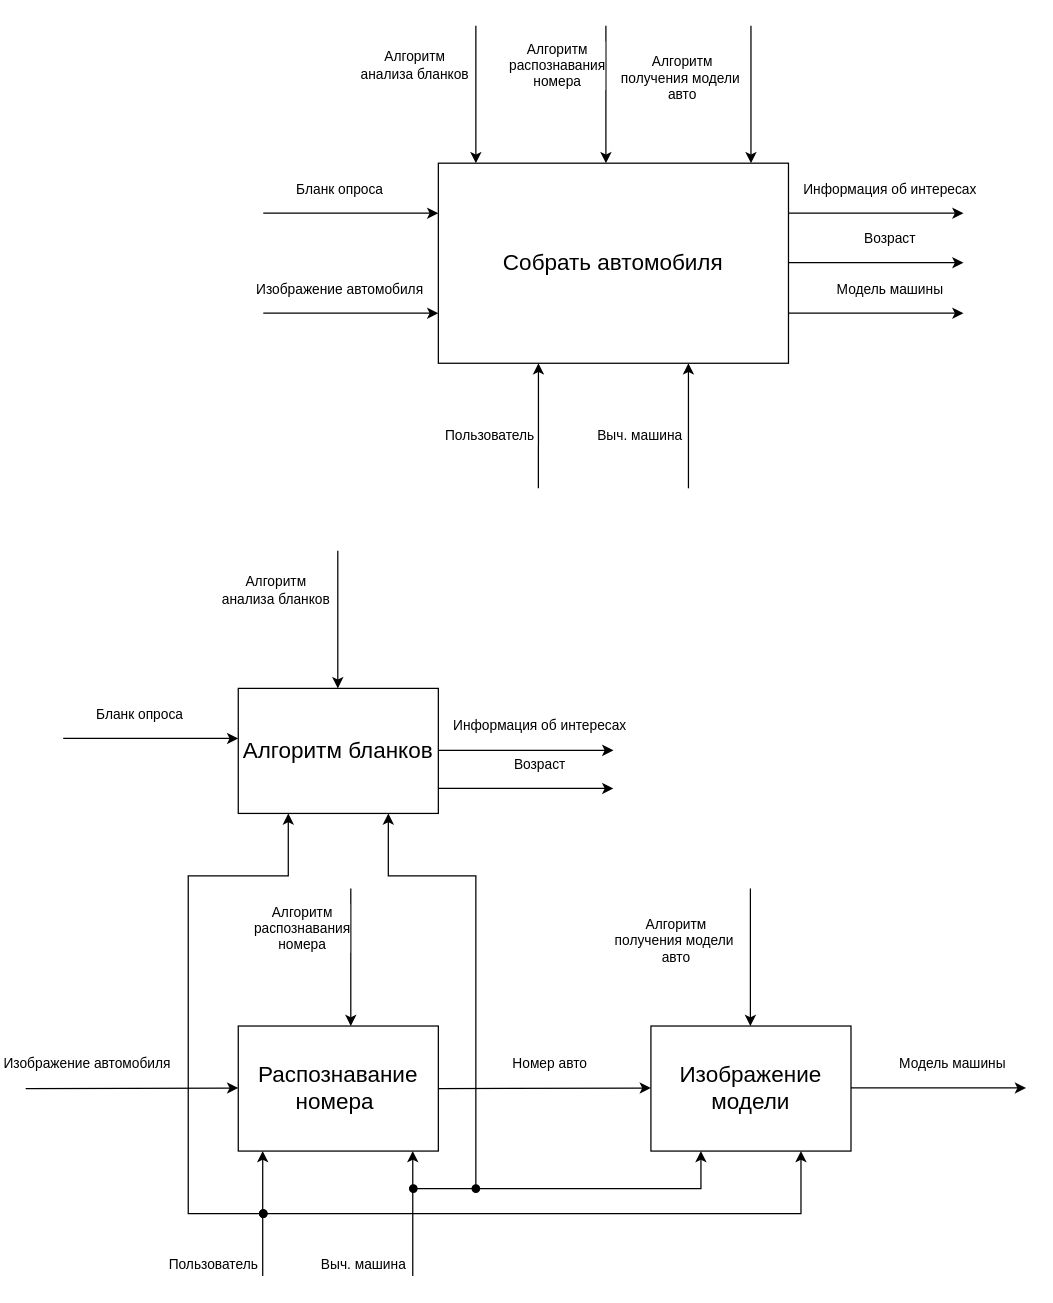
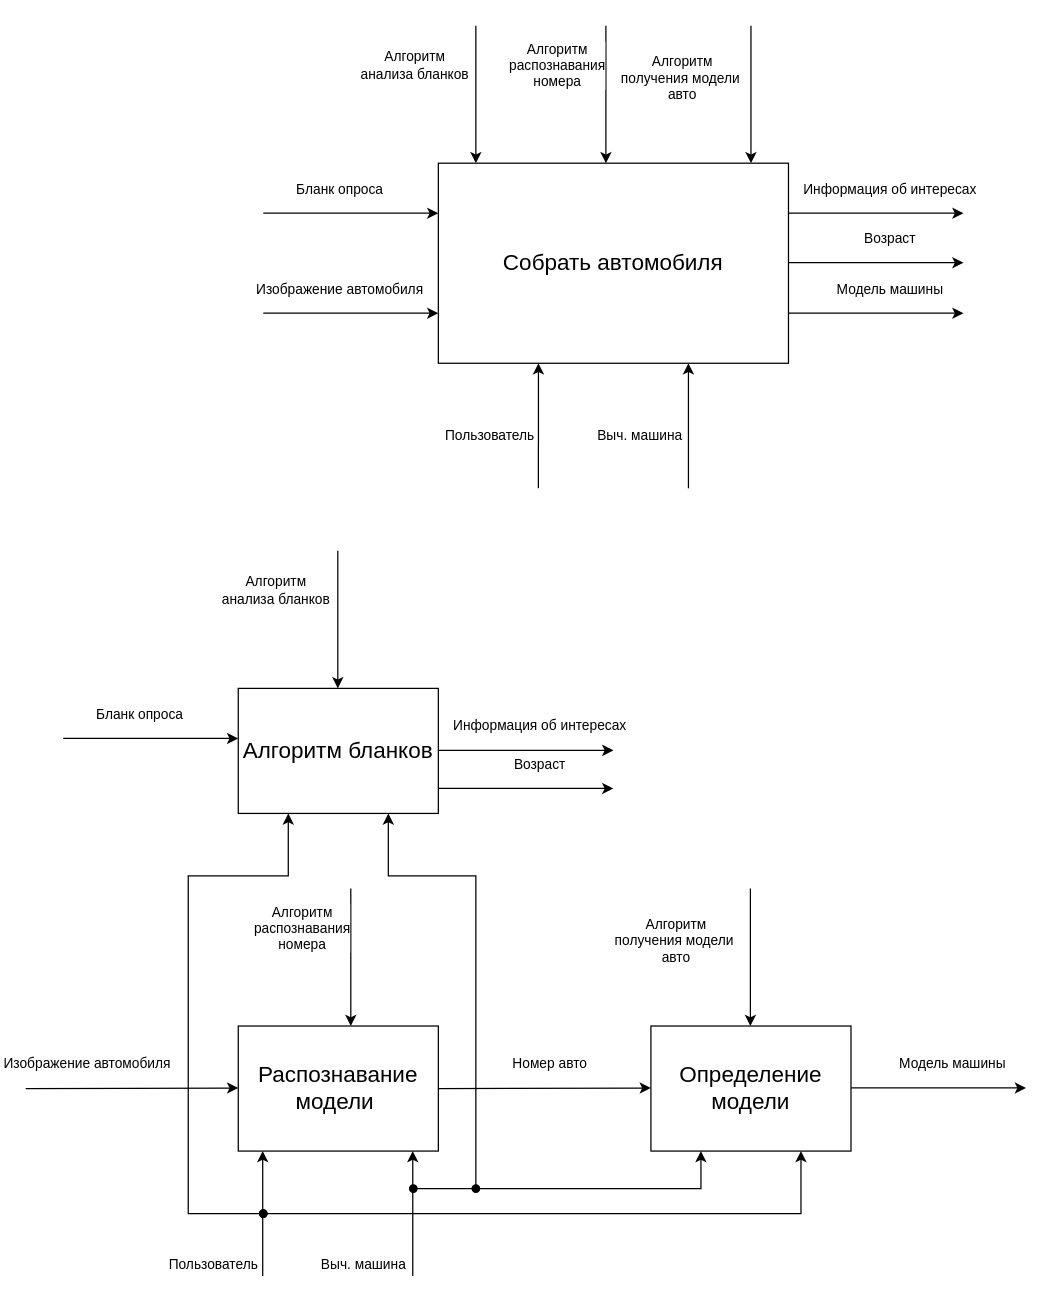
node "Распознавание номера": label "Распознавание номера" -> "Распознавание модели"
node "Изображение модели": label "Изображение модели" -> "Определение модели"
